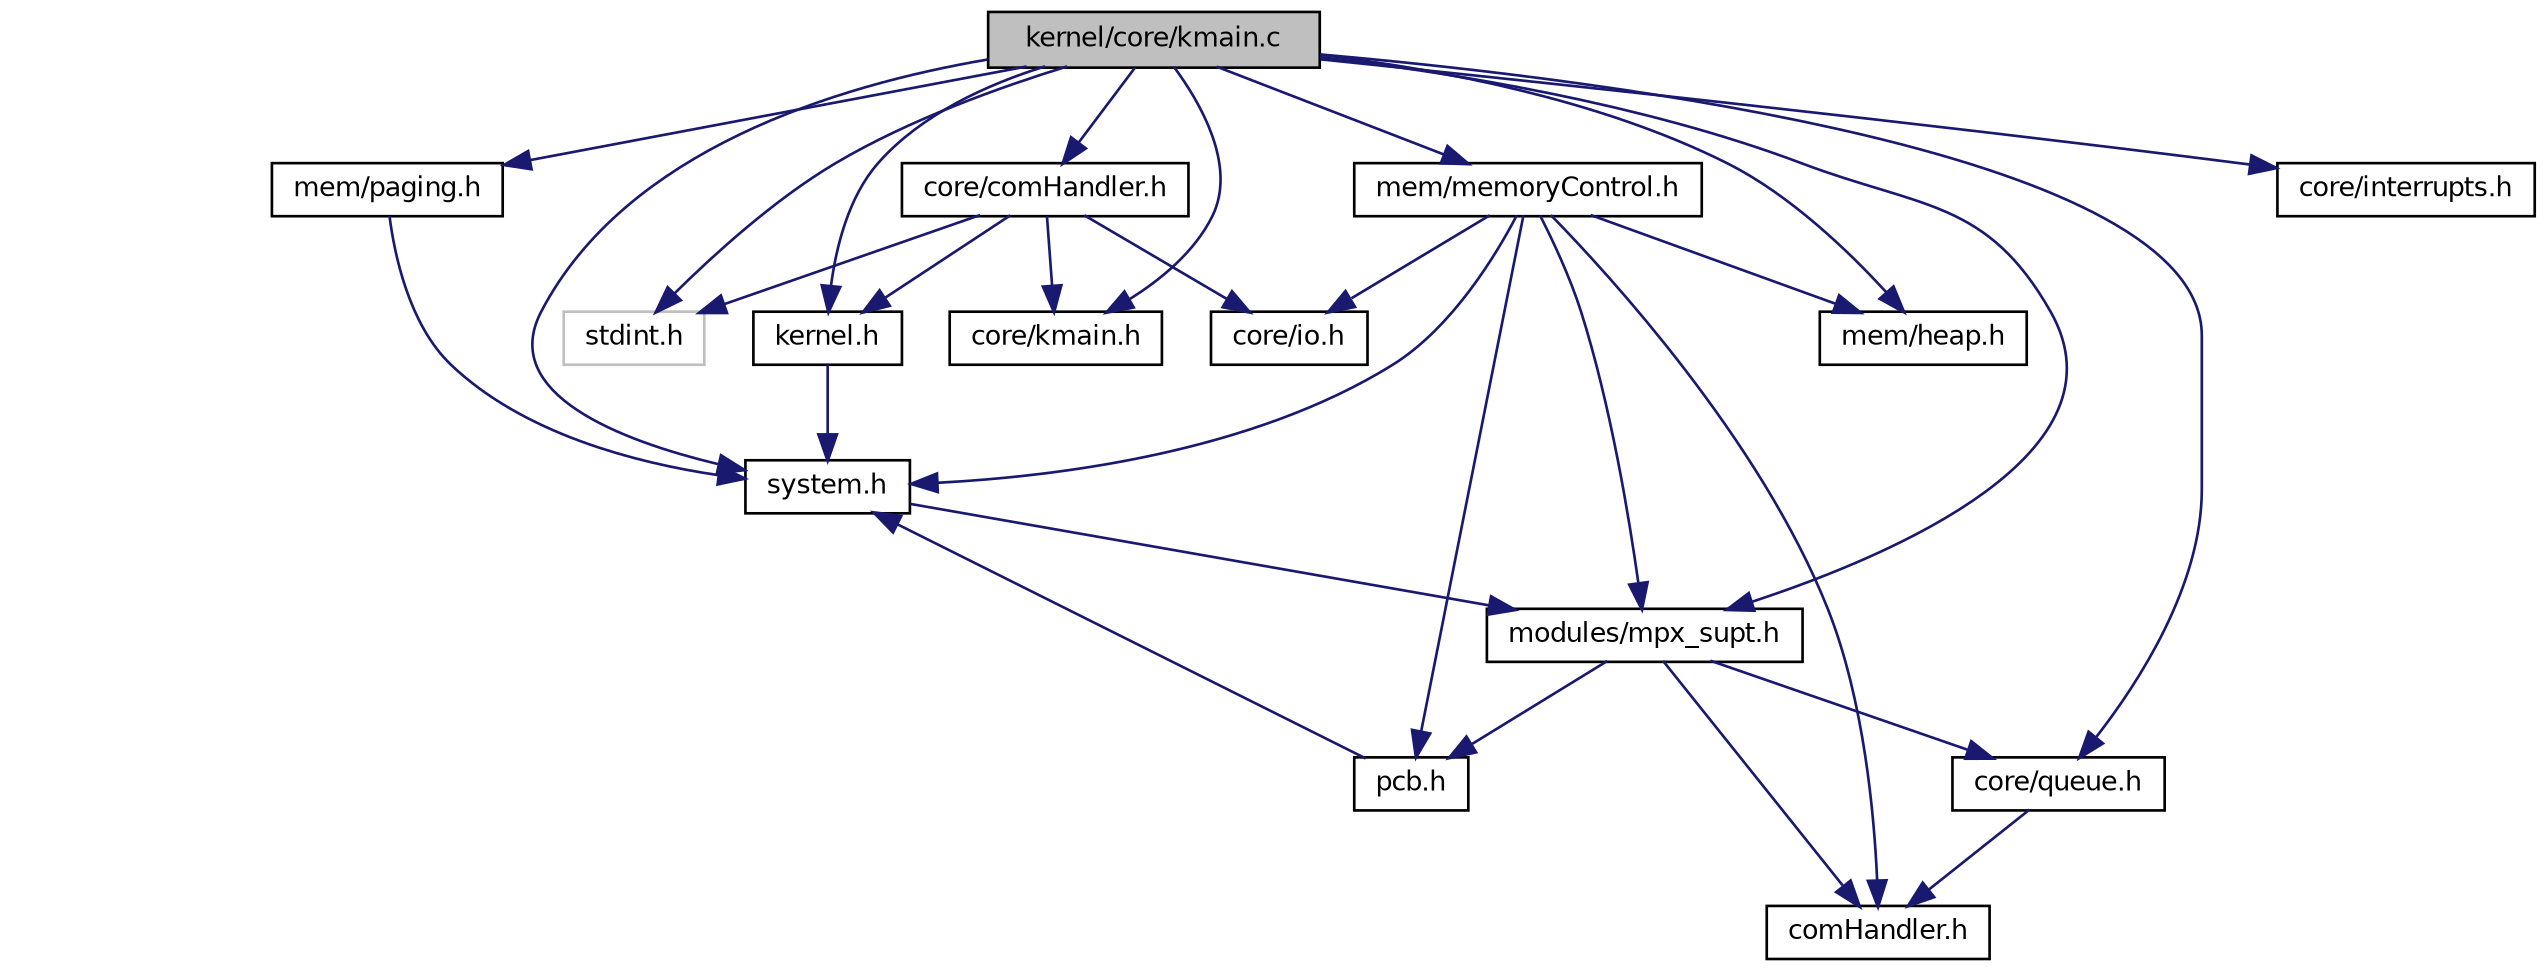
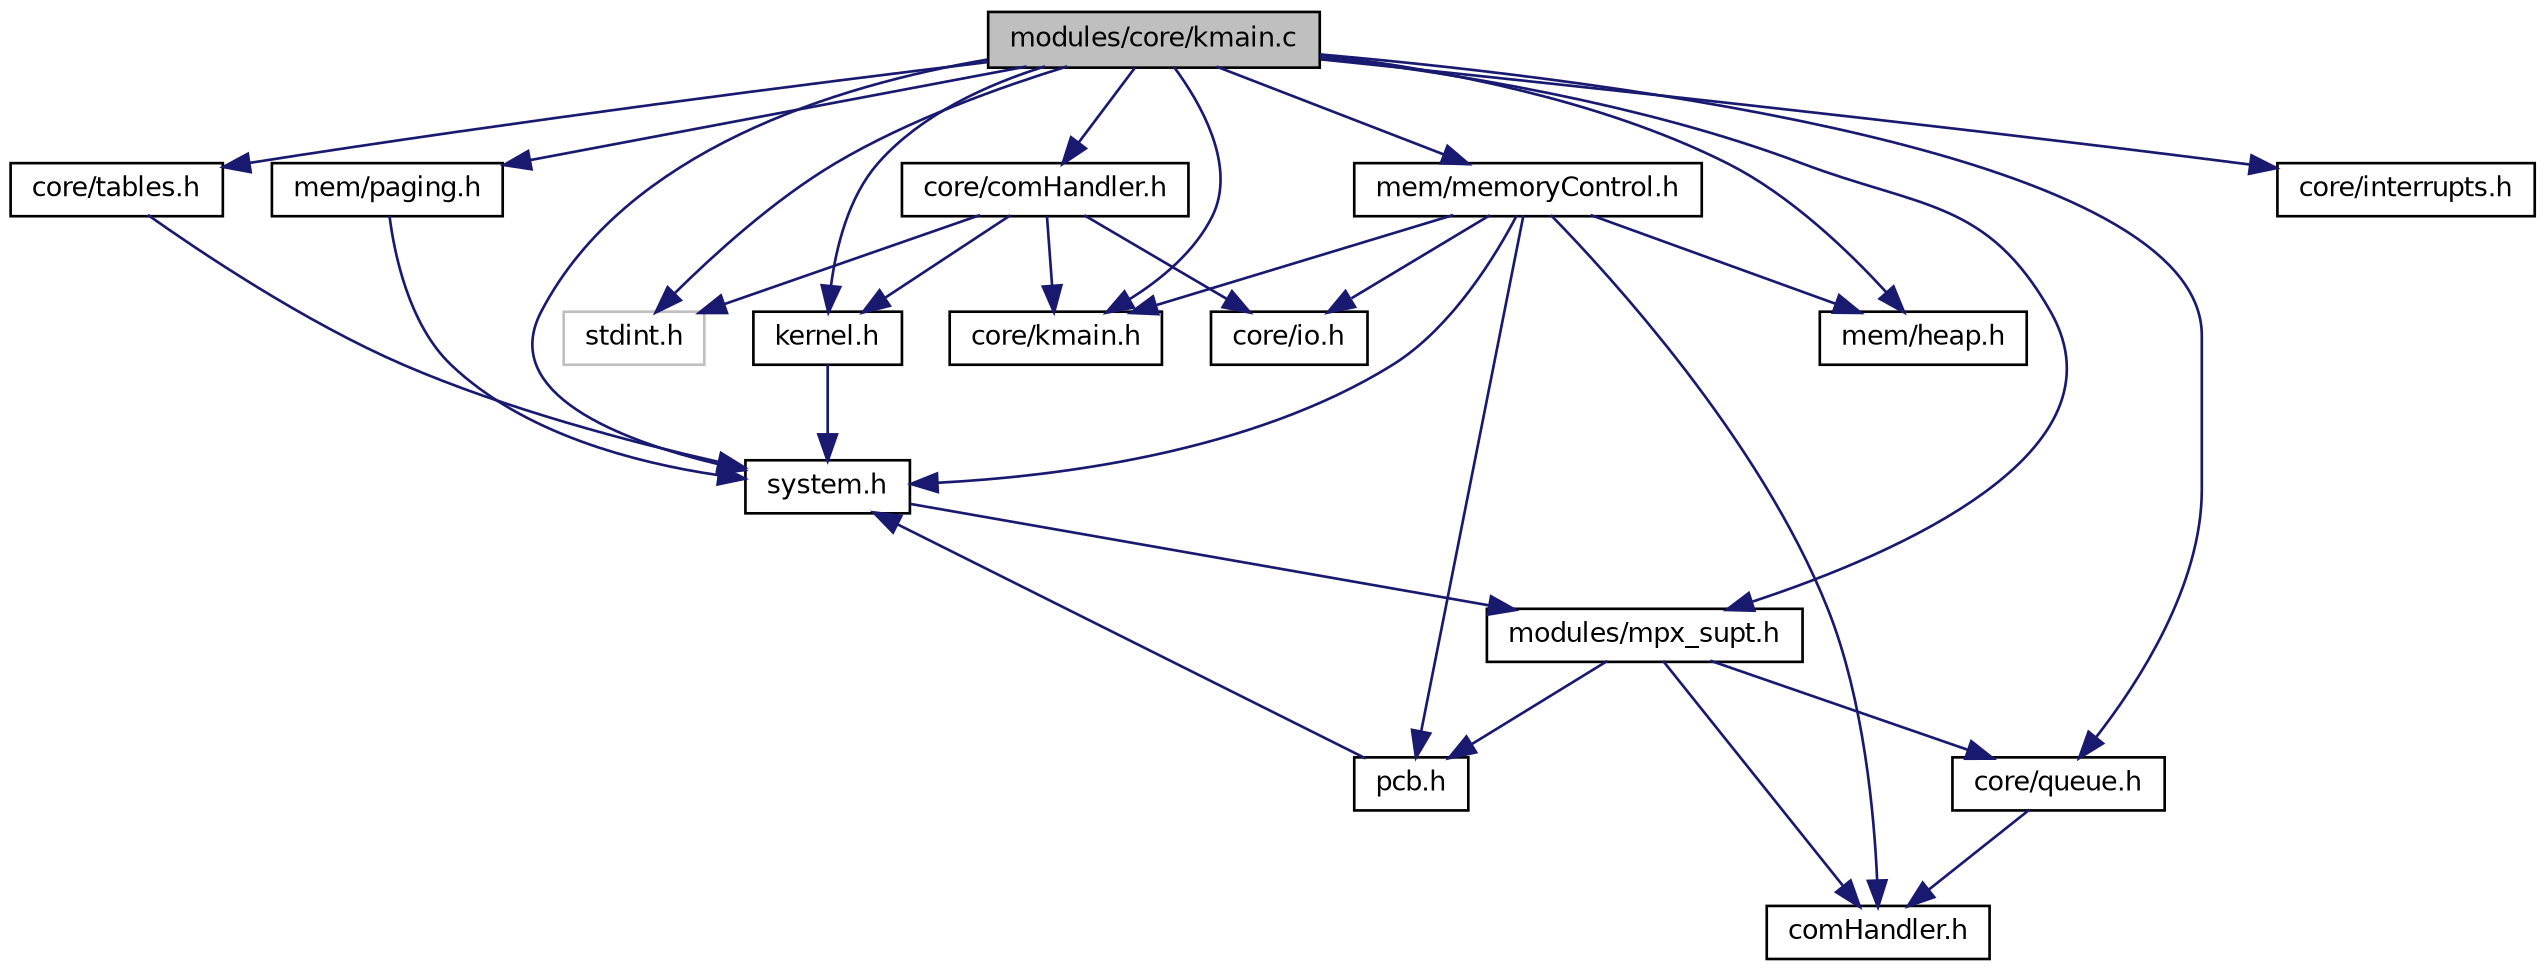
node "kernel/core/kmain.c": label "kernel/core/kmain.c" -> "modules/core/kmain.c"
node "core/tables.h": added
edge "mem/memoryControl.h" -> "modules/mpx_supt.h": now "mem/memoryControl.h" -> "core/kmain.h"
